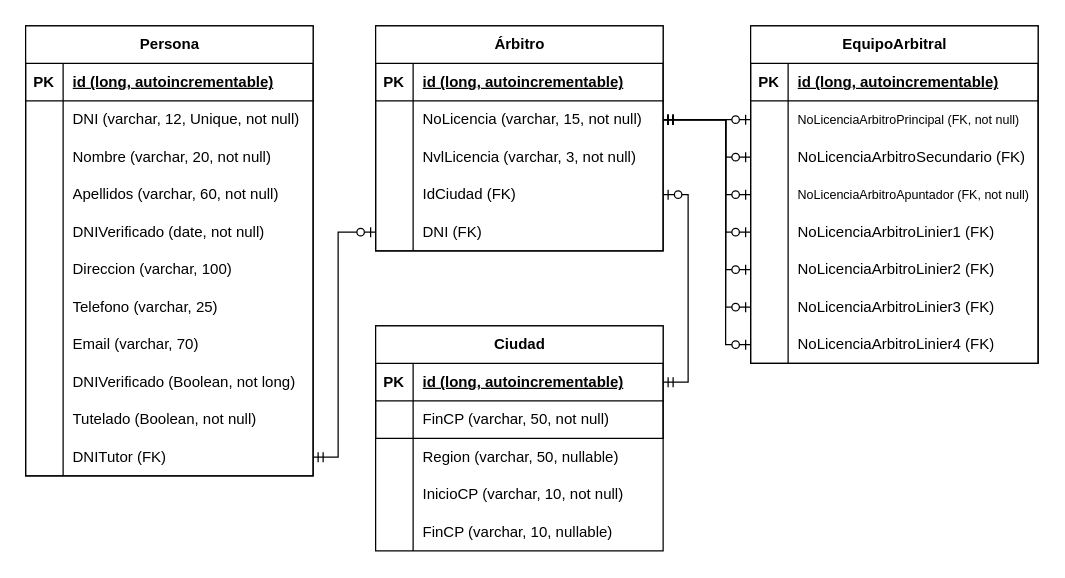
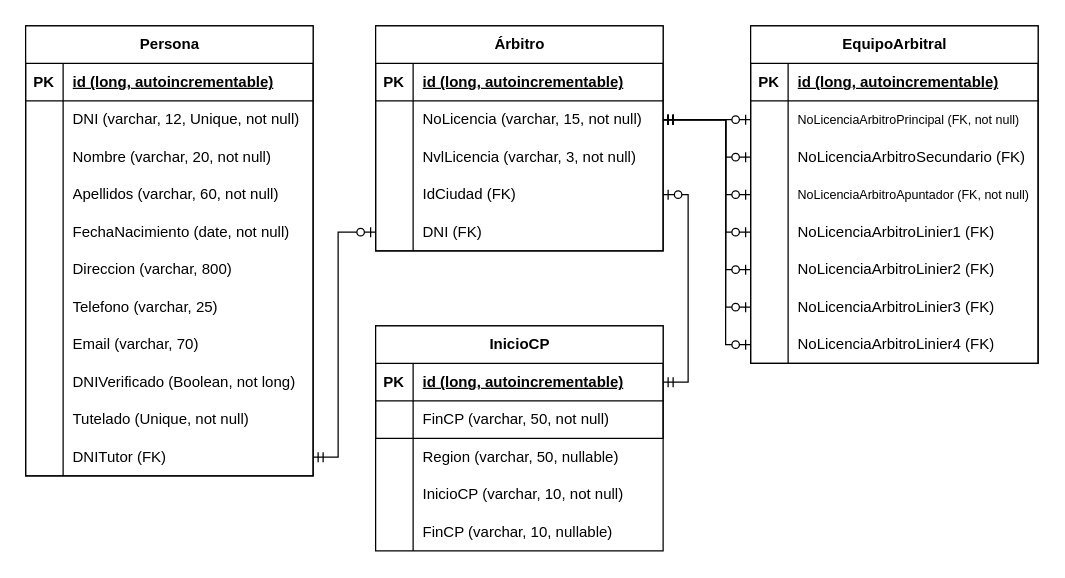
node "DNIVerificado (date, not null)": label "DNIVerificado (date, not null)" -> "FechaNacimiento (date, not null)"
node "Direccion (varchar, 100)": label "Direccion (varchar, 100)" -> "Direccion (varchar, 800)"
node "Ciudad": label "Ciudad" -> "InicioCP"
node "Tutelado (Boolean, not null)": label "Tutelado (Boolean, not null)" -> "Tutelado (Unique, not null)"
